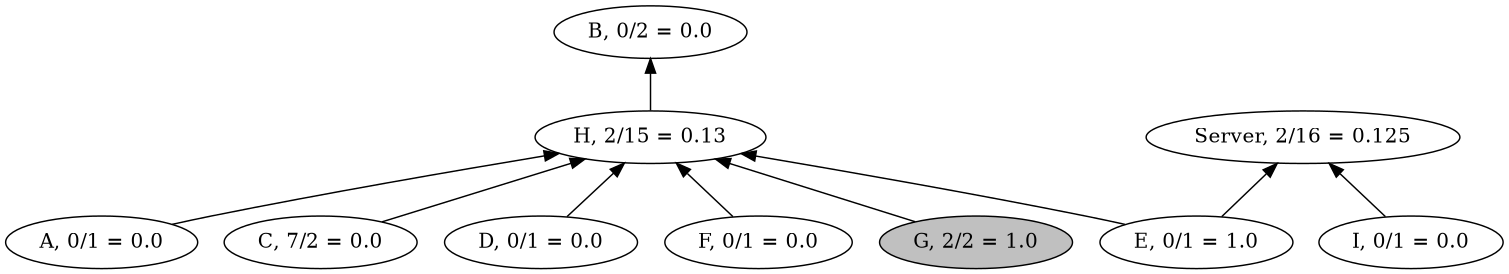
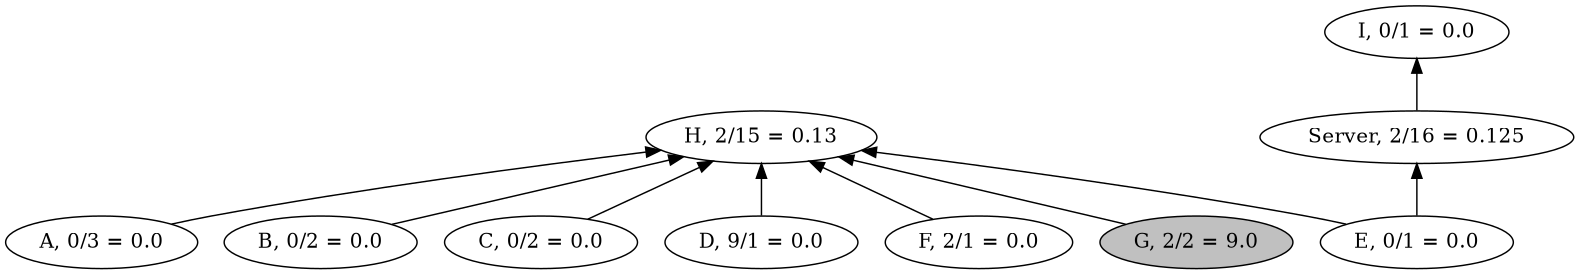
edge "H, 2/15 = 0.13" -> "B, 0/2 = 0.0": reversed
edge "I, 0/1 = 0.0" -> "Server, 2/16 = 0.125": reversed
node "A, 0/1 = 0.0": label "A, 0/1 = 0.0" -> "A, 0/3 = 0.0"
node "C, 7/2 = 0.0": label "C, 7/2 = 0.0" -> "C, 0/2 = 0.0"
node "D, 0/1 = 0.0": label "D, 0/1 = 0.0" -> "D, 9/1 = 0.0"
node "F, 0/1 = 0.0": label "F, 0/1 = 0.0" -> "F, 2/1 = 0.0"
node "G, 2/2 = 1.0": label "G, 2/2 = 1.0" -> "G, 2/2 = 9.0"
node "E, 0/1 = 1.0": label "E, 0/1 = 1.0" -> "E, 0/1 = 0.0"
